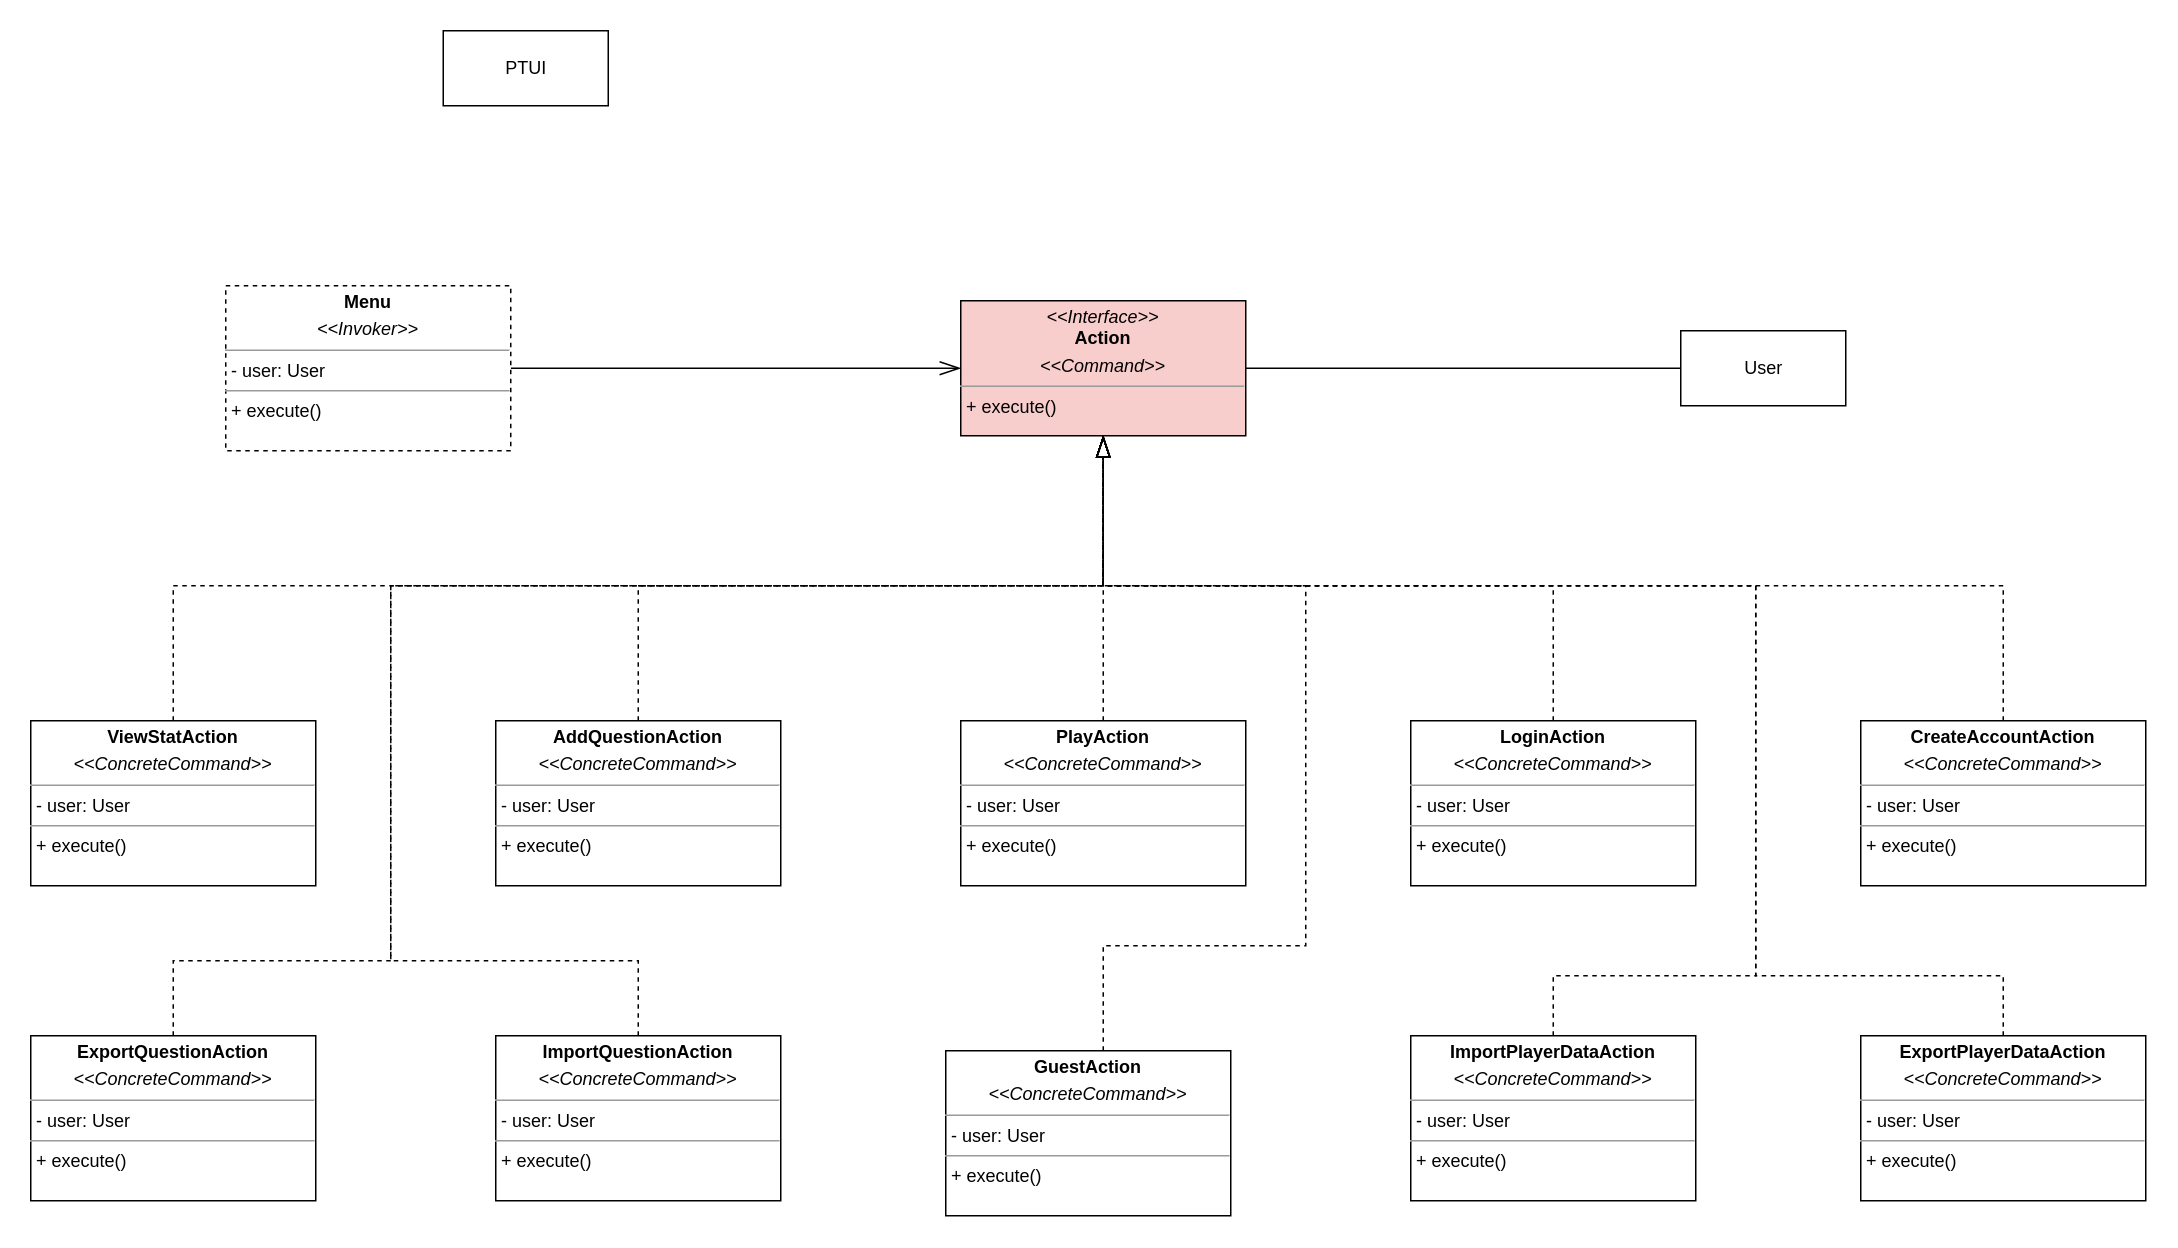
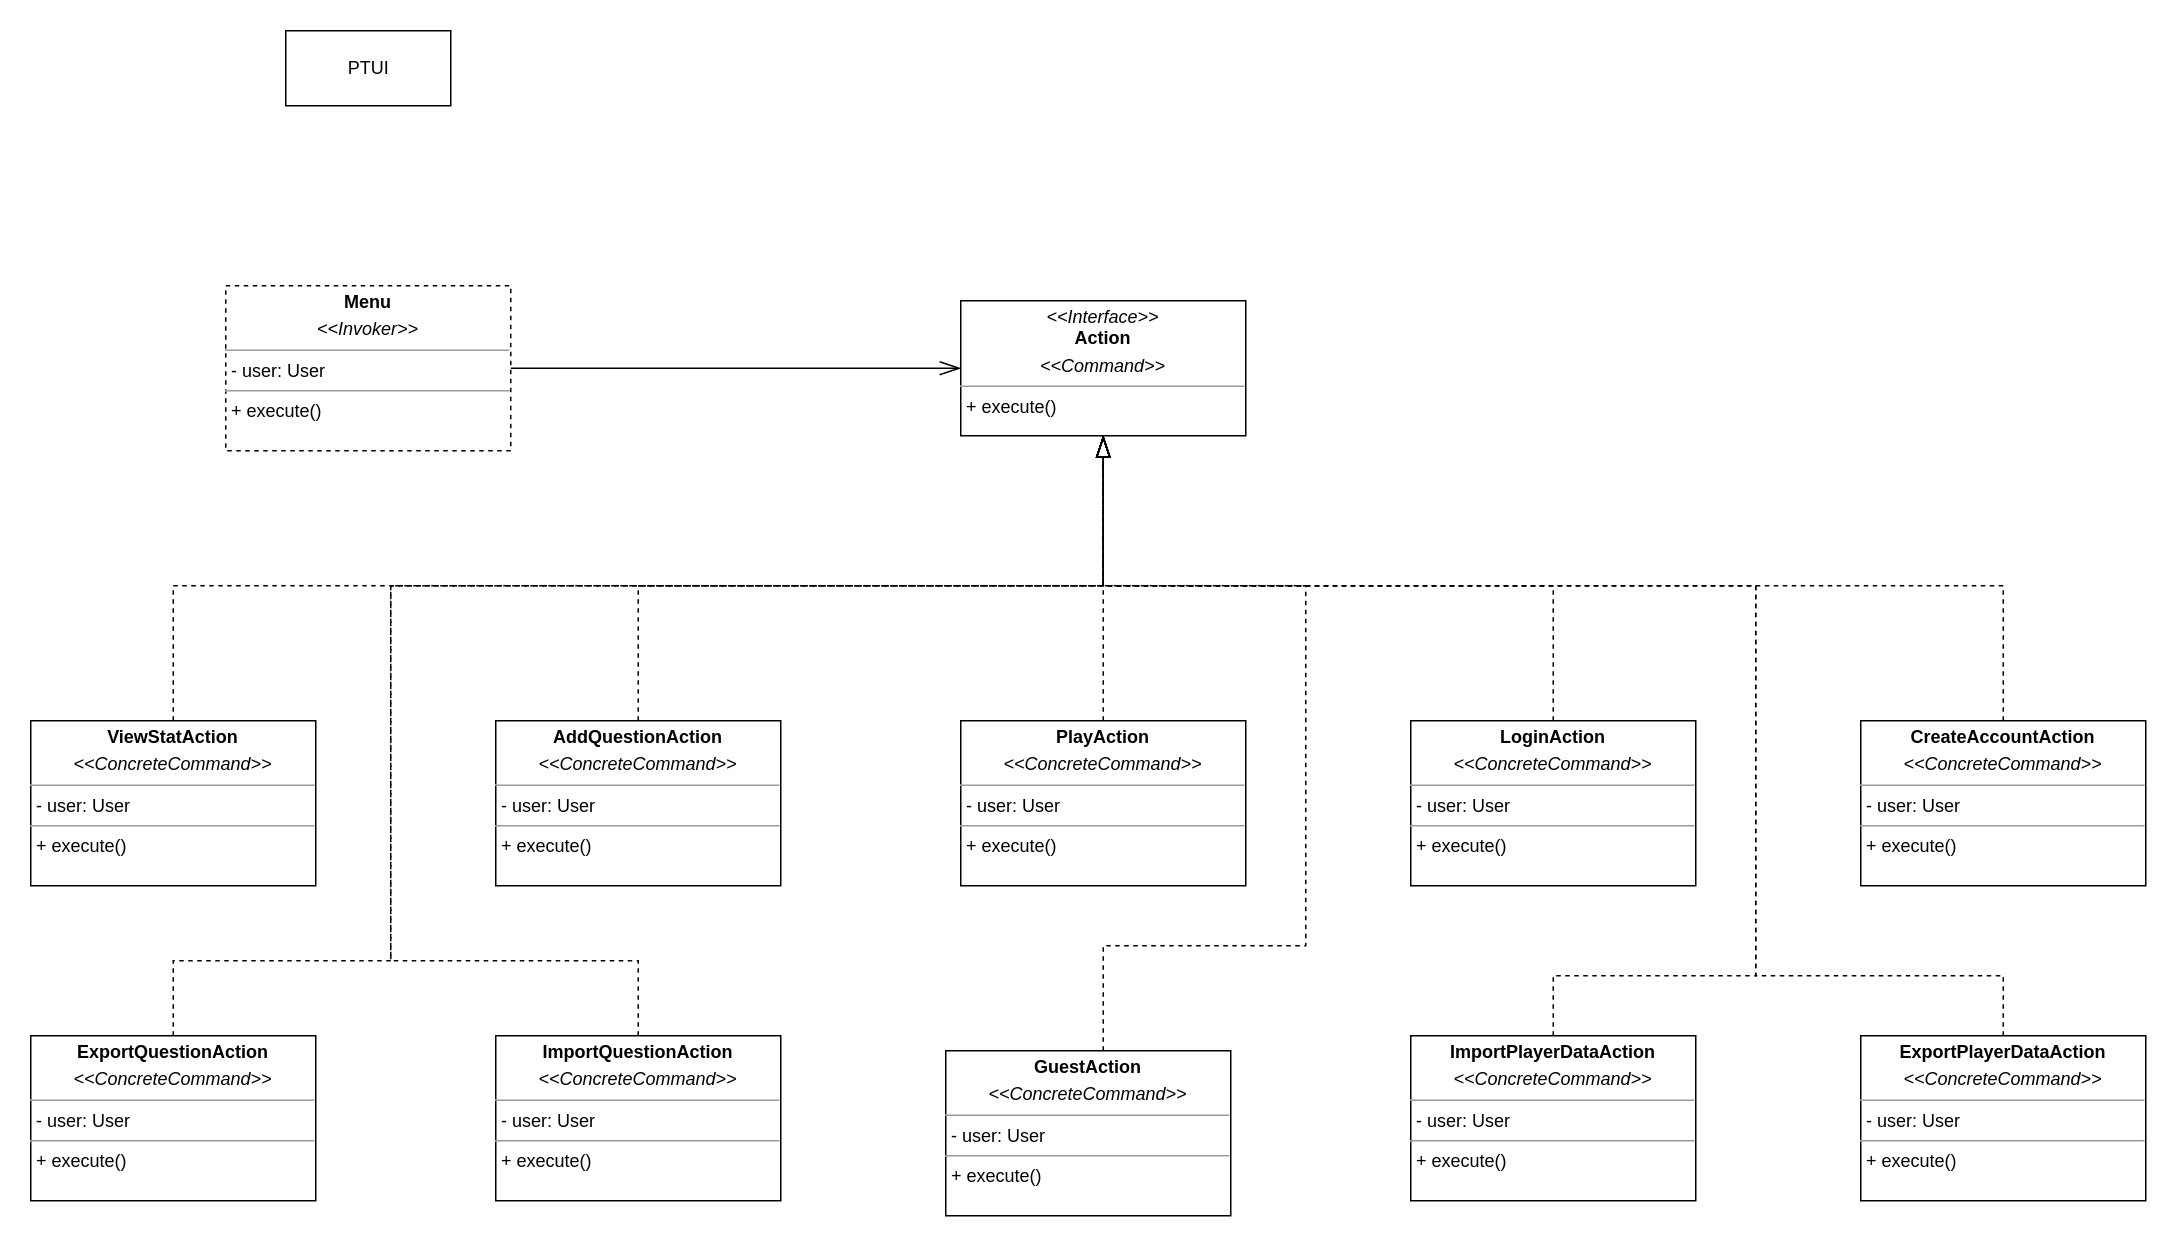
node "PTUI": moved (526, 68) -> (368, 68)
node "<<Interface>> Action <<Command>> + execute()": fillcolor #f8cecc -> #ffffff
edge "<<Interface>> Action <<Command>> + execute()" -- "User": removed
node "User": removed
